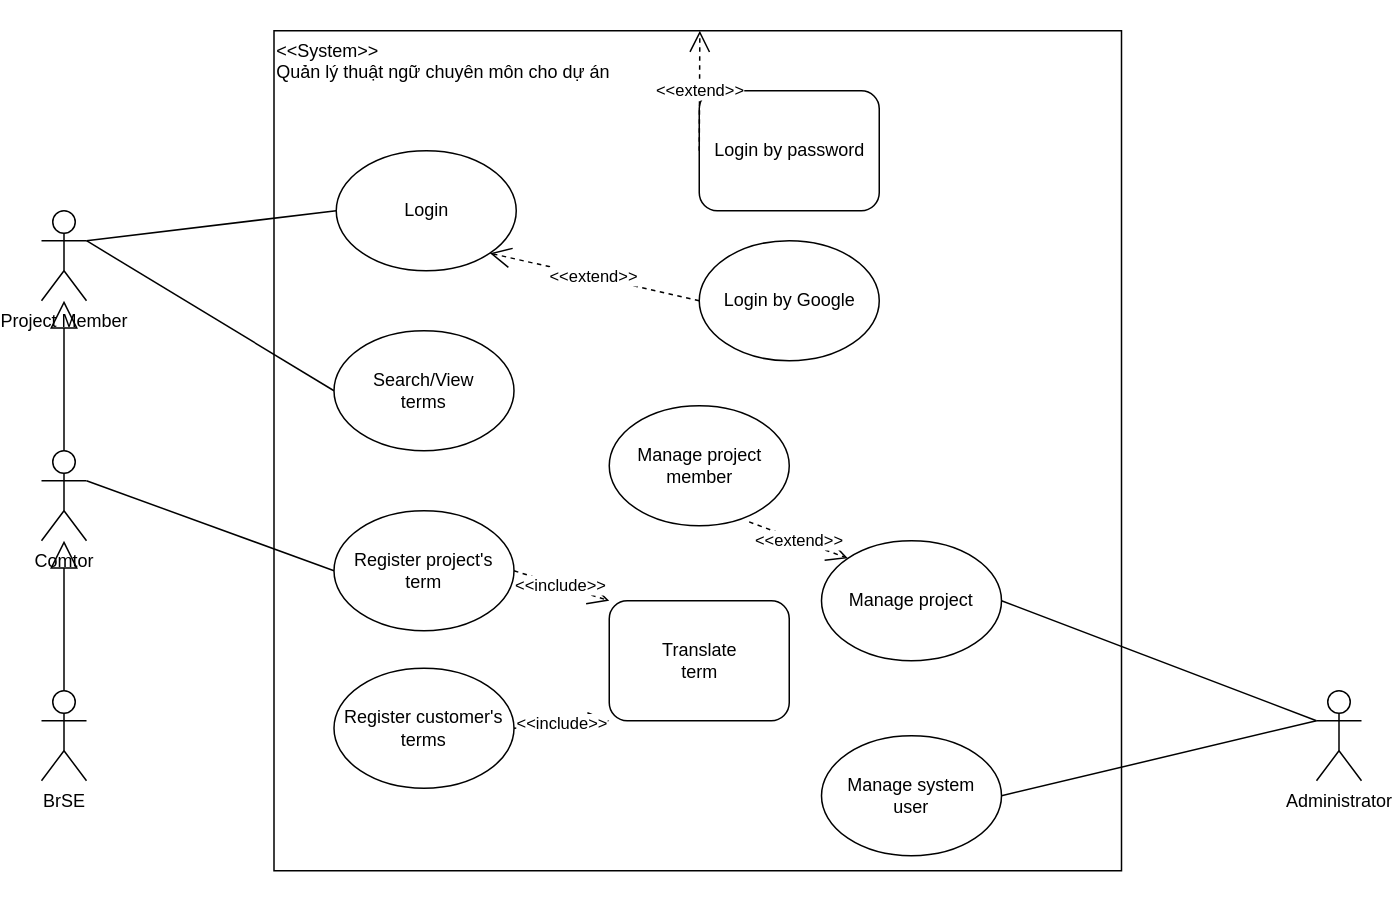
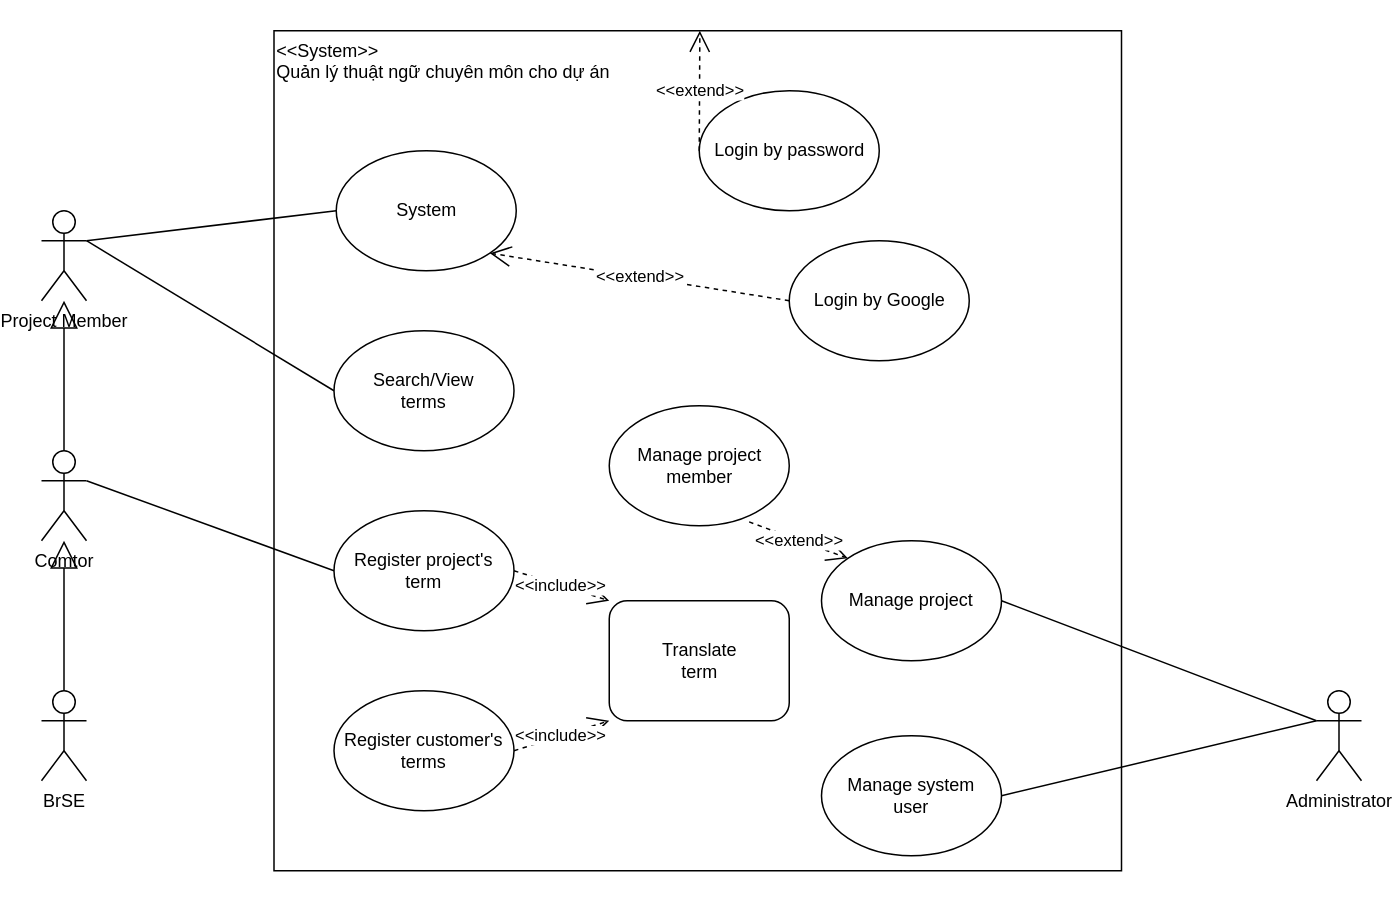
node "Login by password": shape rounded rectangle -> ellipse
node "Login": label "Login" -> "System"
node "Login by Google": moved (789, 301) -> (879, 301)
node "Register customer's terms": moved (424, 728) -> (424, 751)
